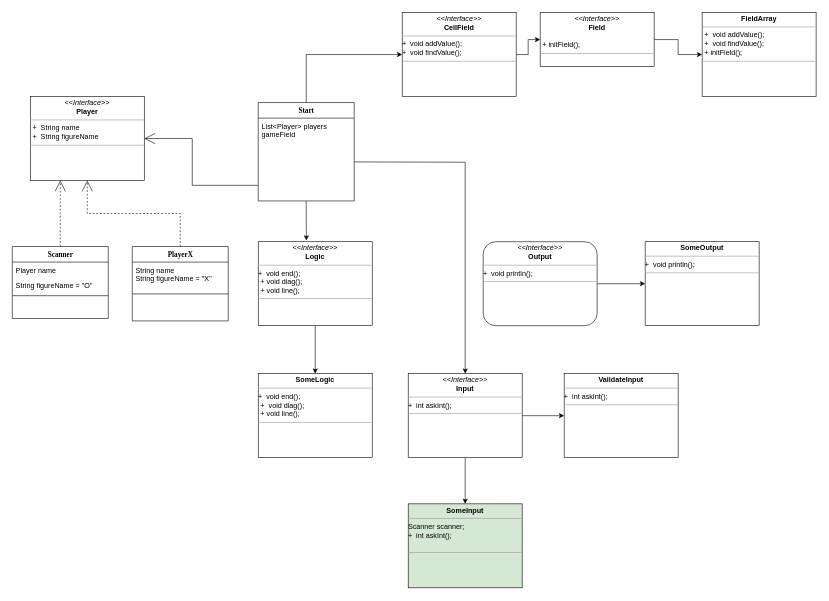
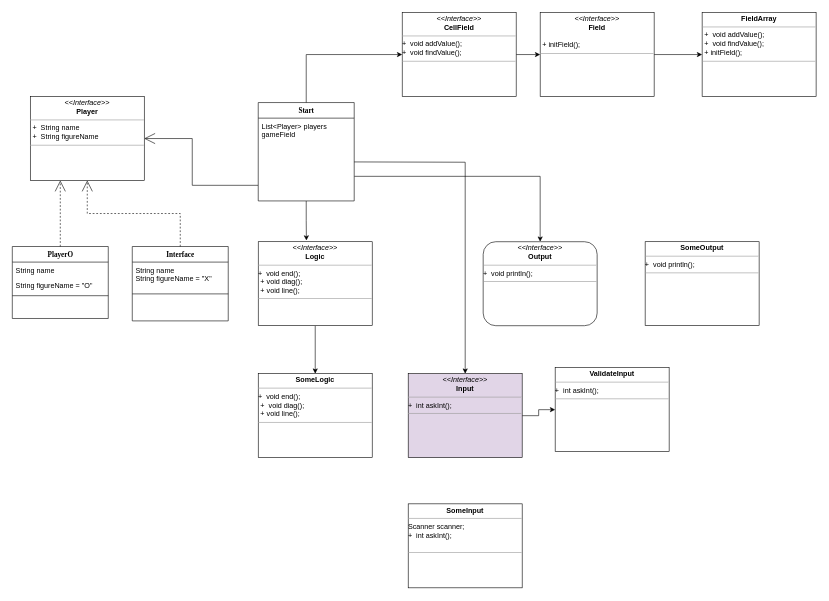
node "<<Interface>> Field + initField();": size 114x54 -> 114x84
edge "Start" -> "<<Interface>> Output + void println();": added
node "Scanner": label "Scanner" -> "PlayerO"
node "PlayerX": label "PlayerX" -> "Interface"
node "Player name": label "Player name" -> "String name"
edge "<<Interface>> Output + void println();" -> "SomeOutput + void println();": removed
node "<<Interface>> Input + int askInt();": fillcolor #ffffff -> #e1d5e7
node "ValidateInput + int askInt();": moved (621, 416) -> (612, 410)
edge "<<Interface>> Input + int askInt();" -> "SomeInput Scanner scanner; + int askInt();": removed
node "SomeInput Scanner scanner; + int askInt();": fillcolor #d5e8d4 -> #ffffff
